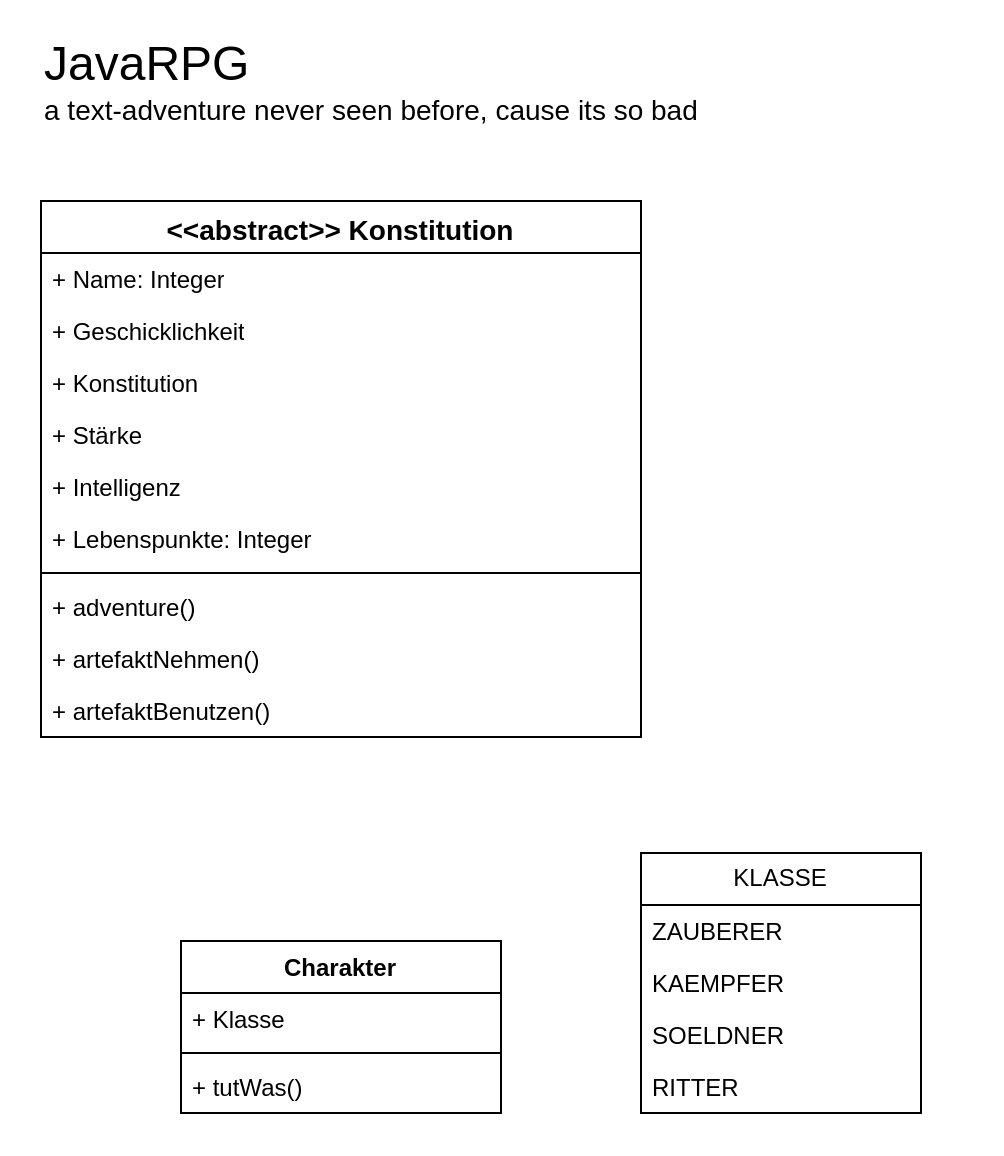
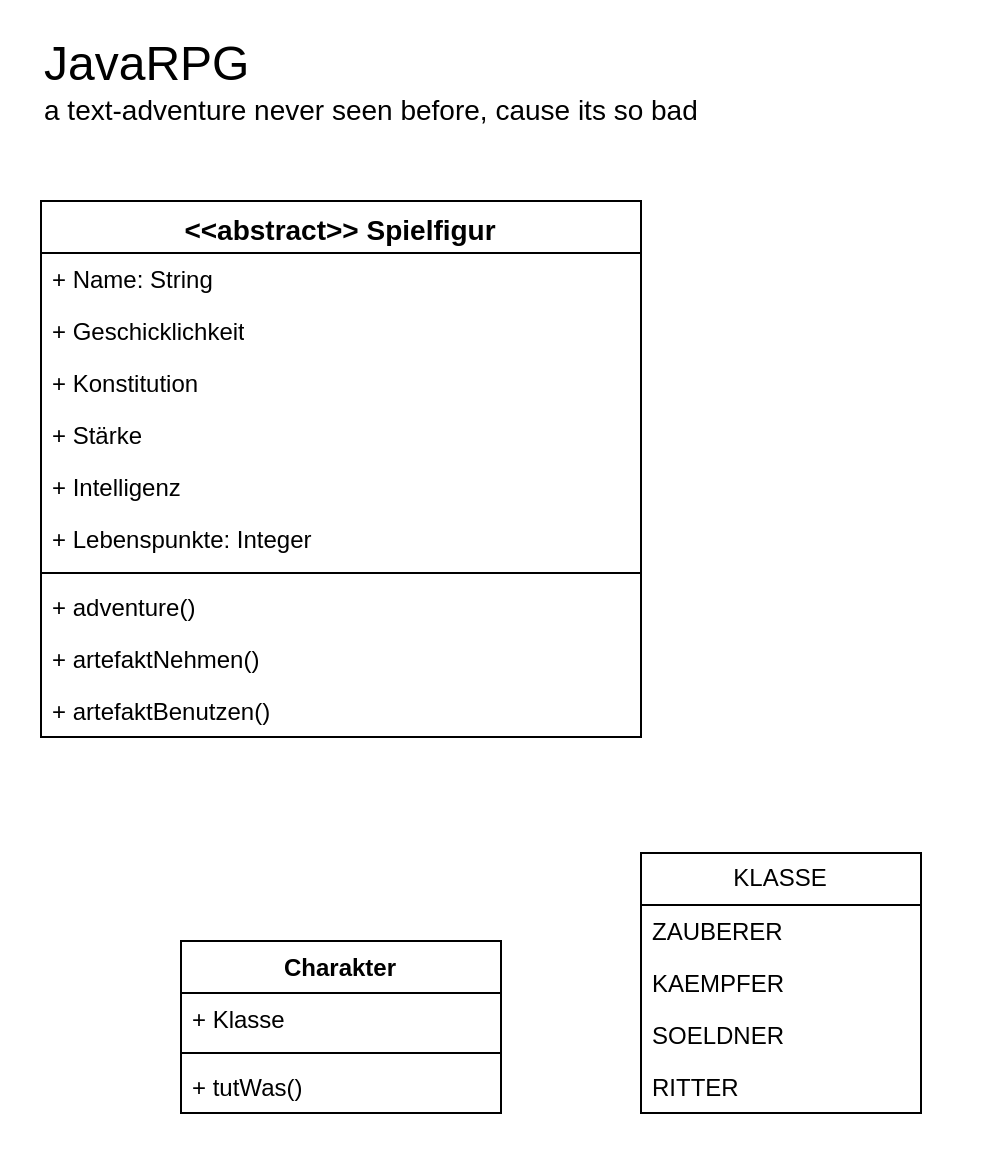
node "<<abstract>> Konstitution": label "<<abstract>> Konstitution" -> "<<abstract>> Spielfigur"
node "+ Name: Integer": label "+ Name: Integer" -> "+ Name: String"
